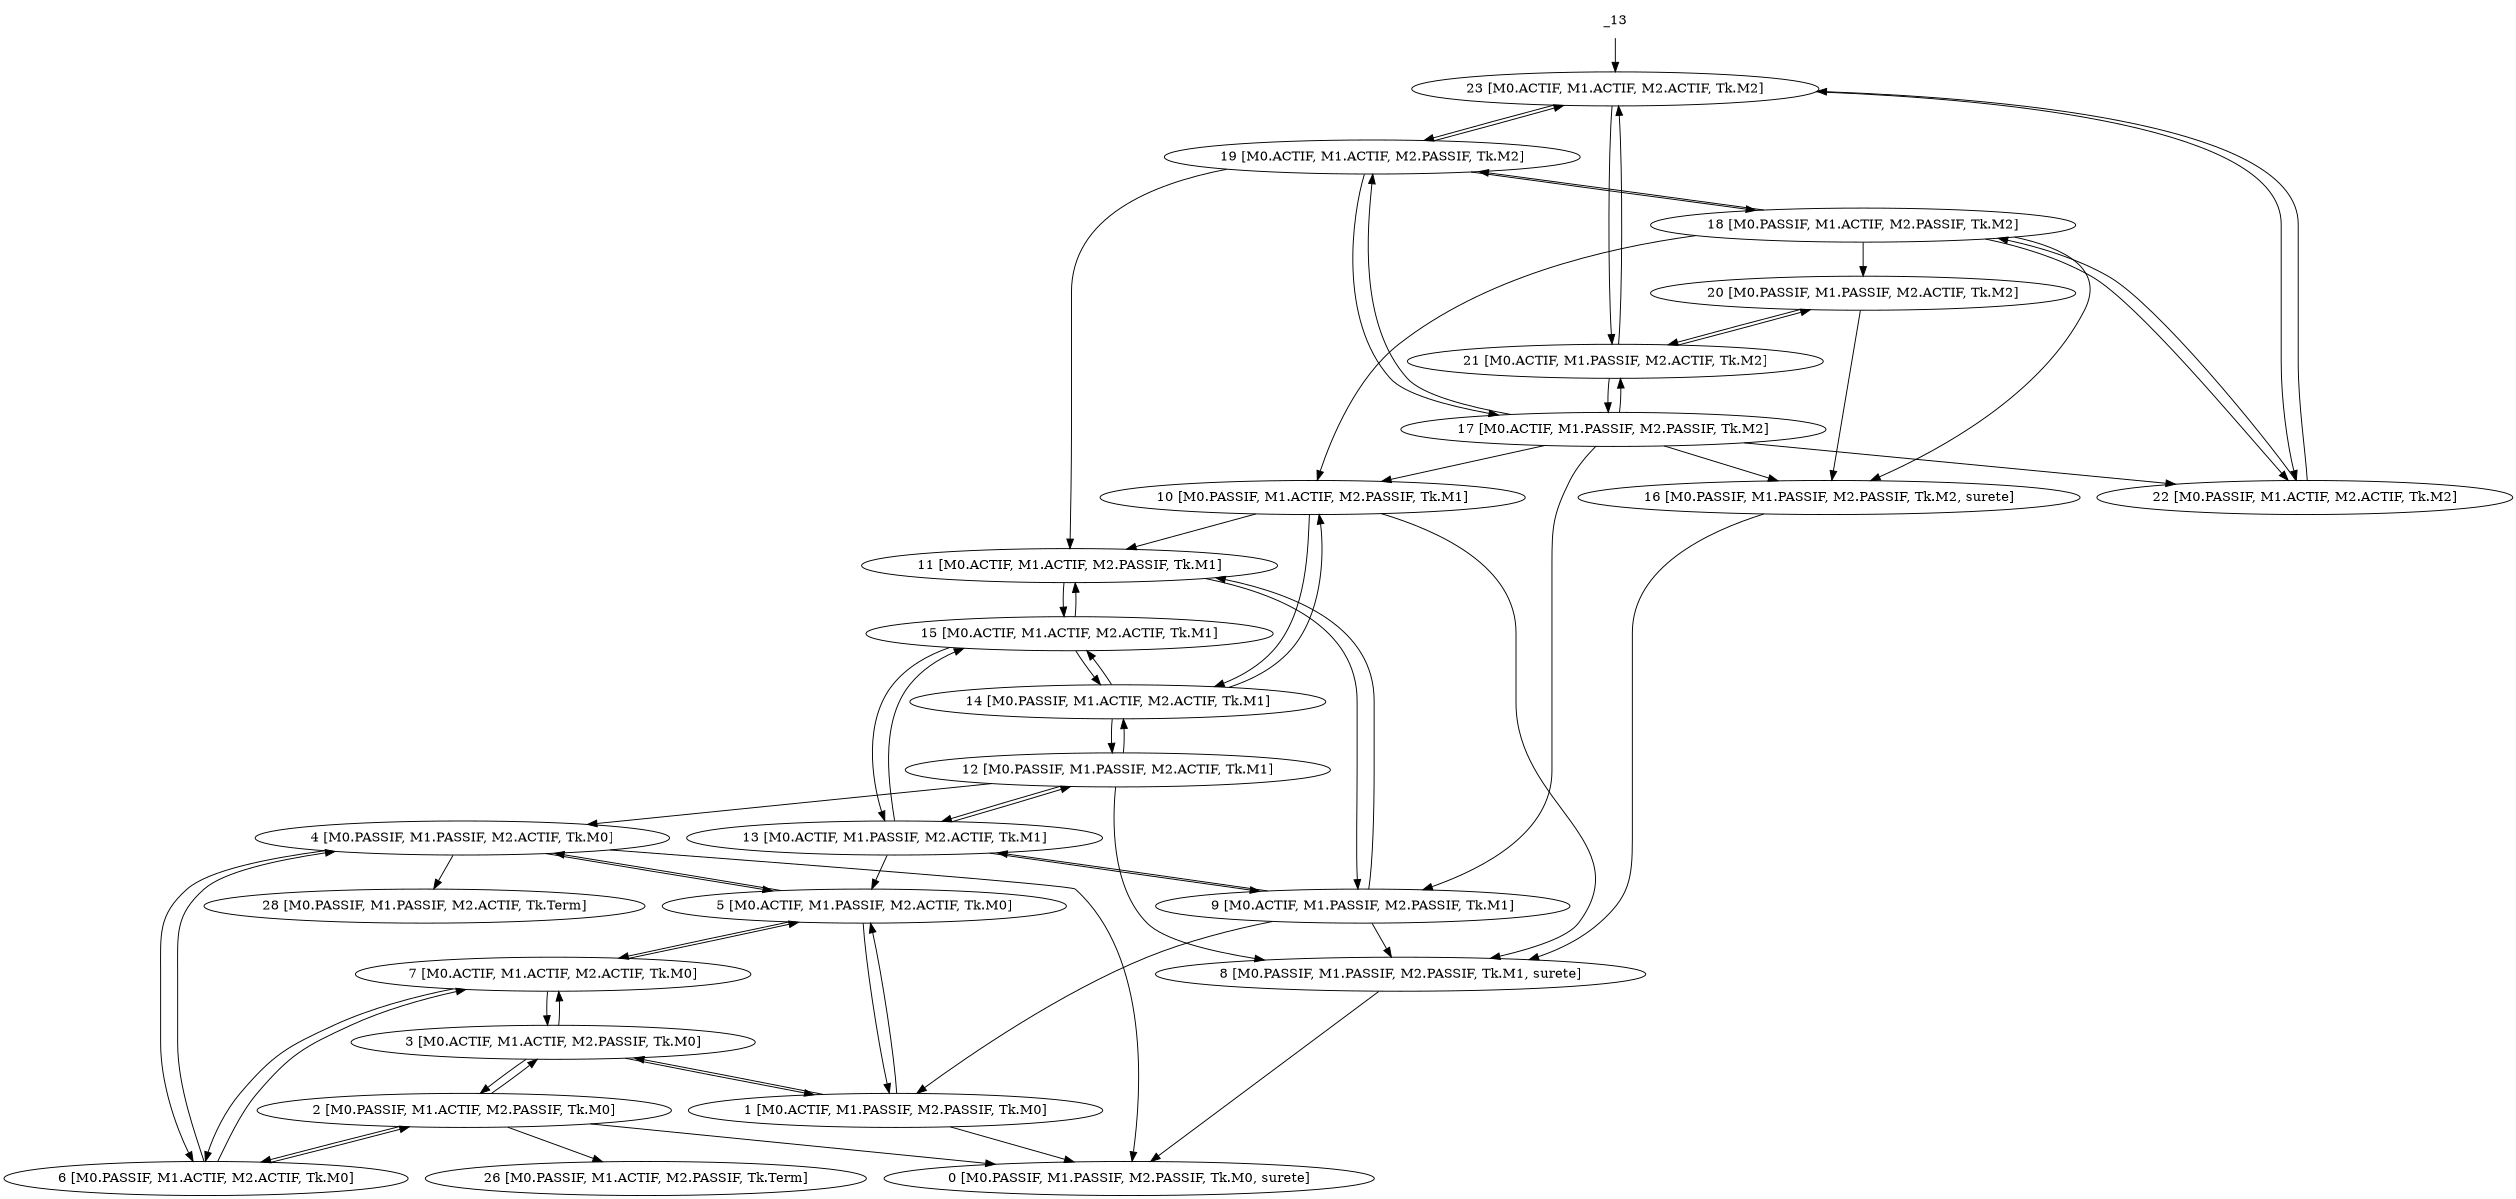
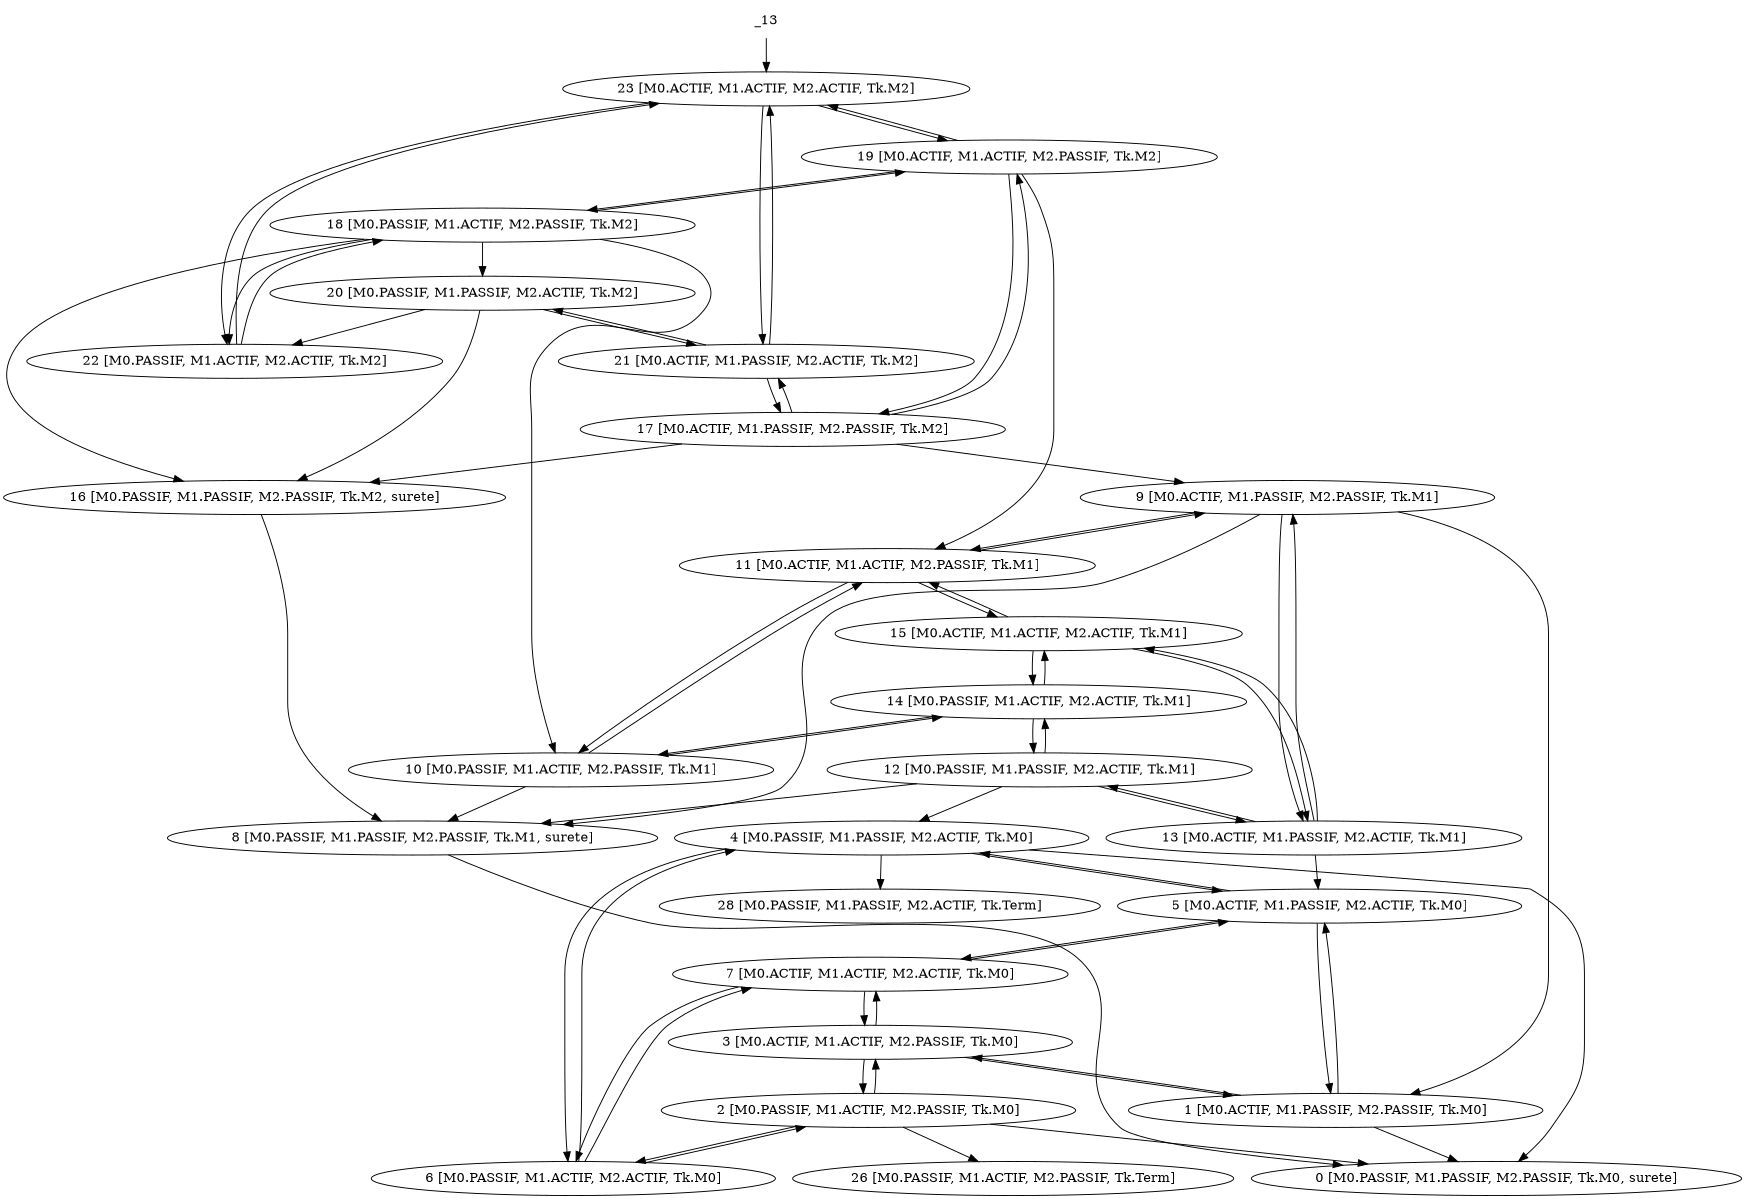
edge "17 [M0.ACTIF, M1.PASSIF, M2.PASSIF, Tk.M2]" -> "10 [M0.PASSIF, M1.ACTIF, M2.PASSIF, Tk.M1]": now "11 [M0.ACTIF, M1.ACTIF, M2.PASSIF, Tk.M1]" -> "10 [M0.PASSIF, M1.ACTIF, M2.PASSIF, Tk.M1]"
edge "17 [M0.ACTIF, M1.PASSIF, M2.PASSIF, Tk.M2]" -> "22 [M0.PASSIF, M1.ACTIF, M2.ACTIF, Tk.M2]": now "20 [M0.PASSIF, M1.PASSIF, M2.ACTIF, Tk.M2]" -> "22 [M0.PASSIF, M1.ACTIF, M2.ACTIF, Tk.M2]"
